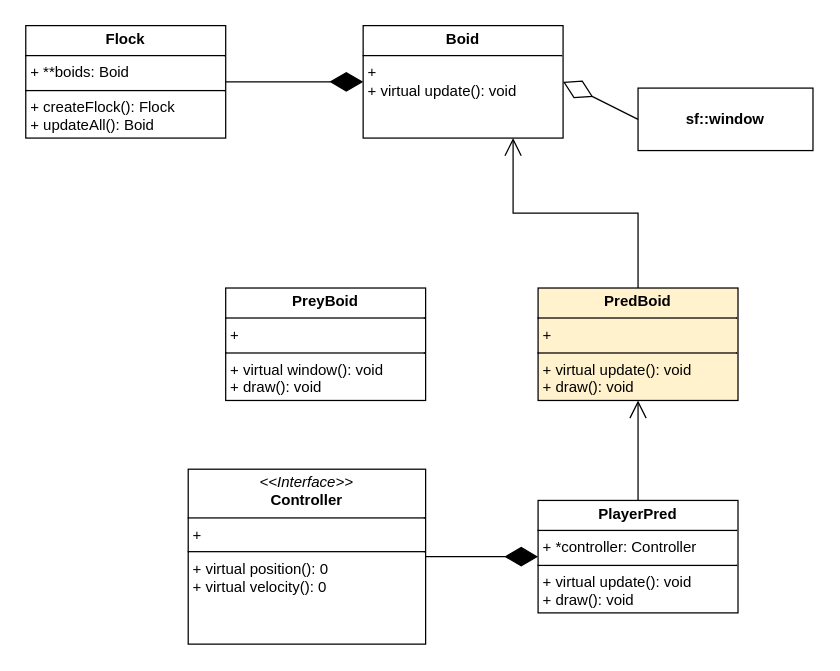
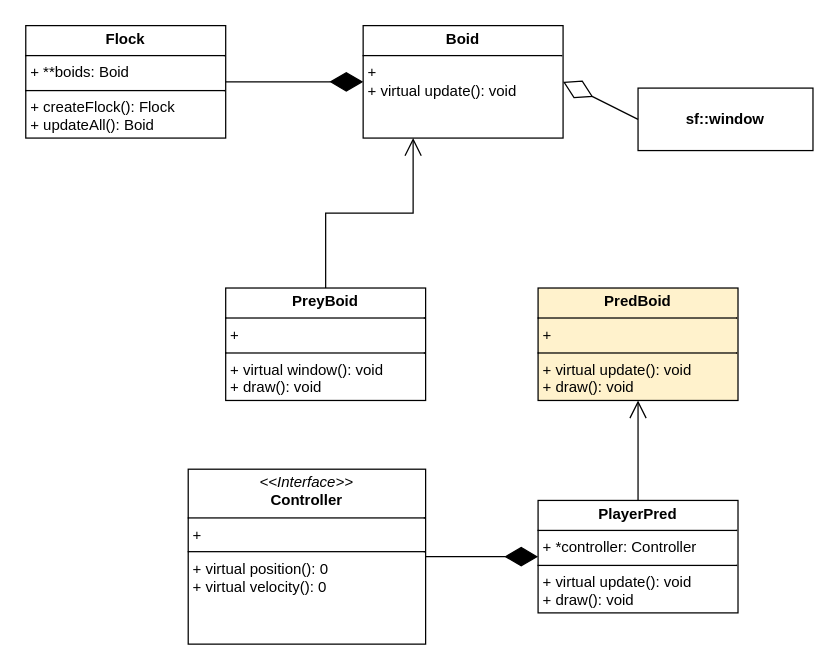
edge "PreyBoid + + virtual window(): void + draw(): void" -> "Boid + + virtual update(): void": added
edge "PredBoid + + virtual update(): void + draw(): void" -> "Boid + + virtual update(): void": removed
